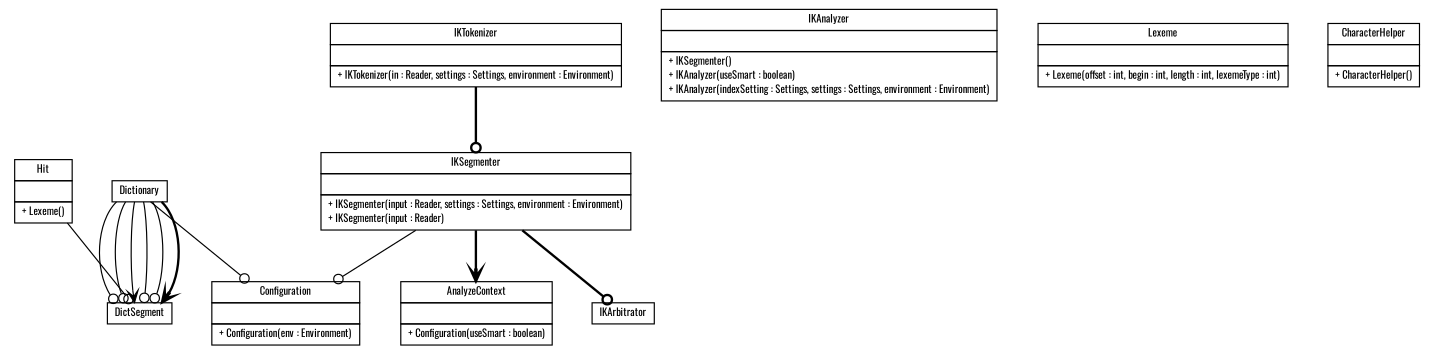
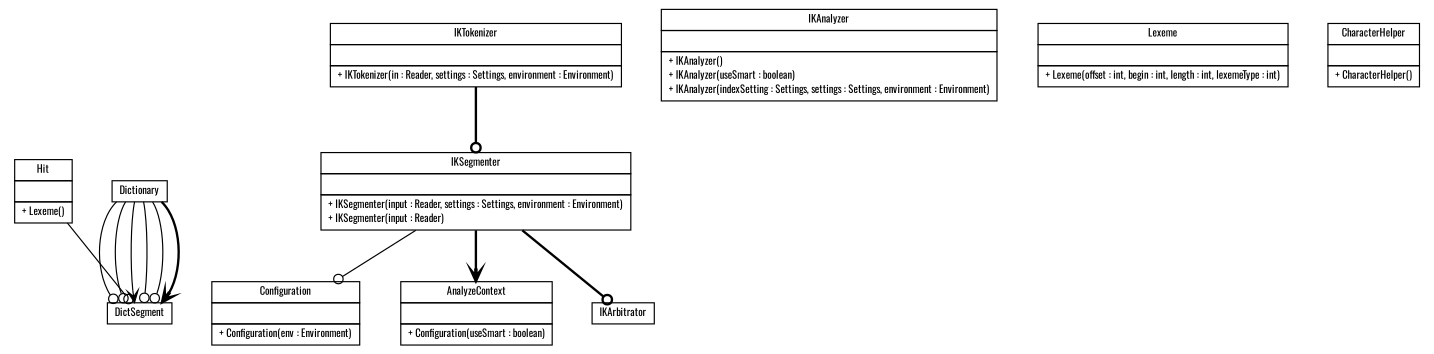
node "IKAnalyzer": text "+ IKSegmenter()" -> "+ IKAnalyzer()"
edge "Dictionary" -> "Configuration": removed
